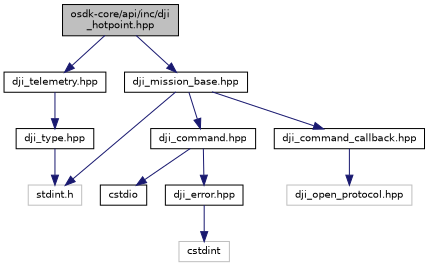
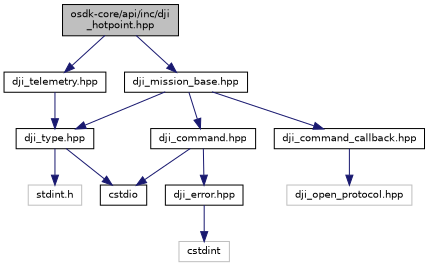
edge "dji_mission_base.hpp" -> "stdint.h": now "dji_mission_base.hpp" -> "dji_type.hpp"
edge "dji_type.hpp" -> "cstdio": added
